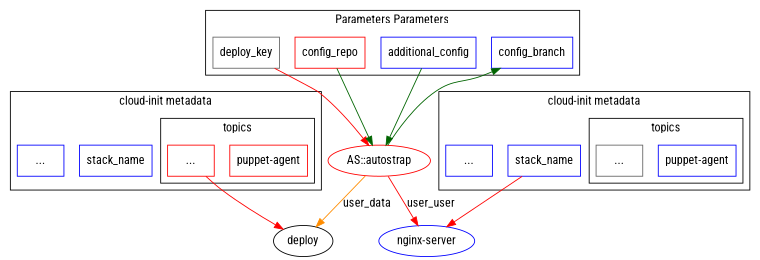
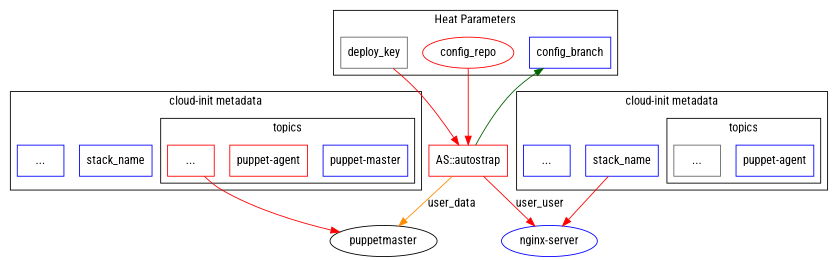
cluster "Parameters Parameters": label "Parameters Parameters" -> "Heat Parameters"
node "config_repo": shape box -> ellipse
node "additional_config": removed
edge "config_repo" -> "AS::autostrap": color darkgreen -> red
node "puppet-master": added
node "AS::autostrap": shape ellipse -> box
node "deploy": label "deploy" -> "puppetmaster"
